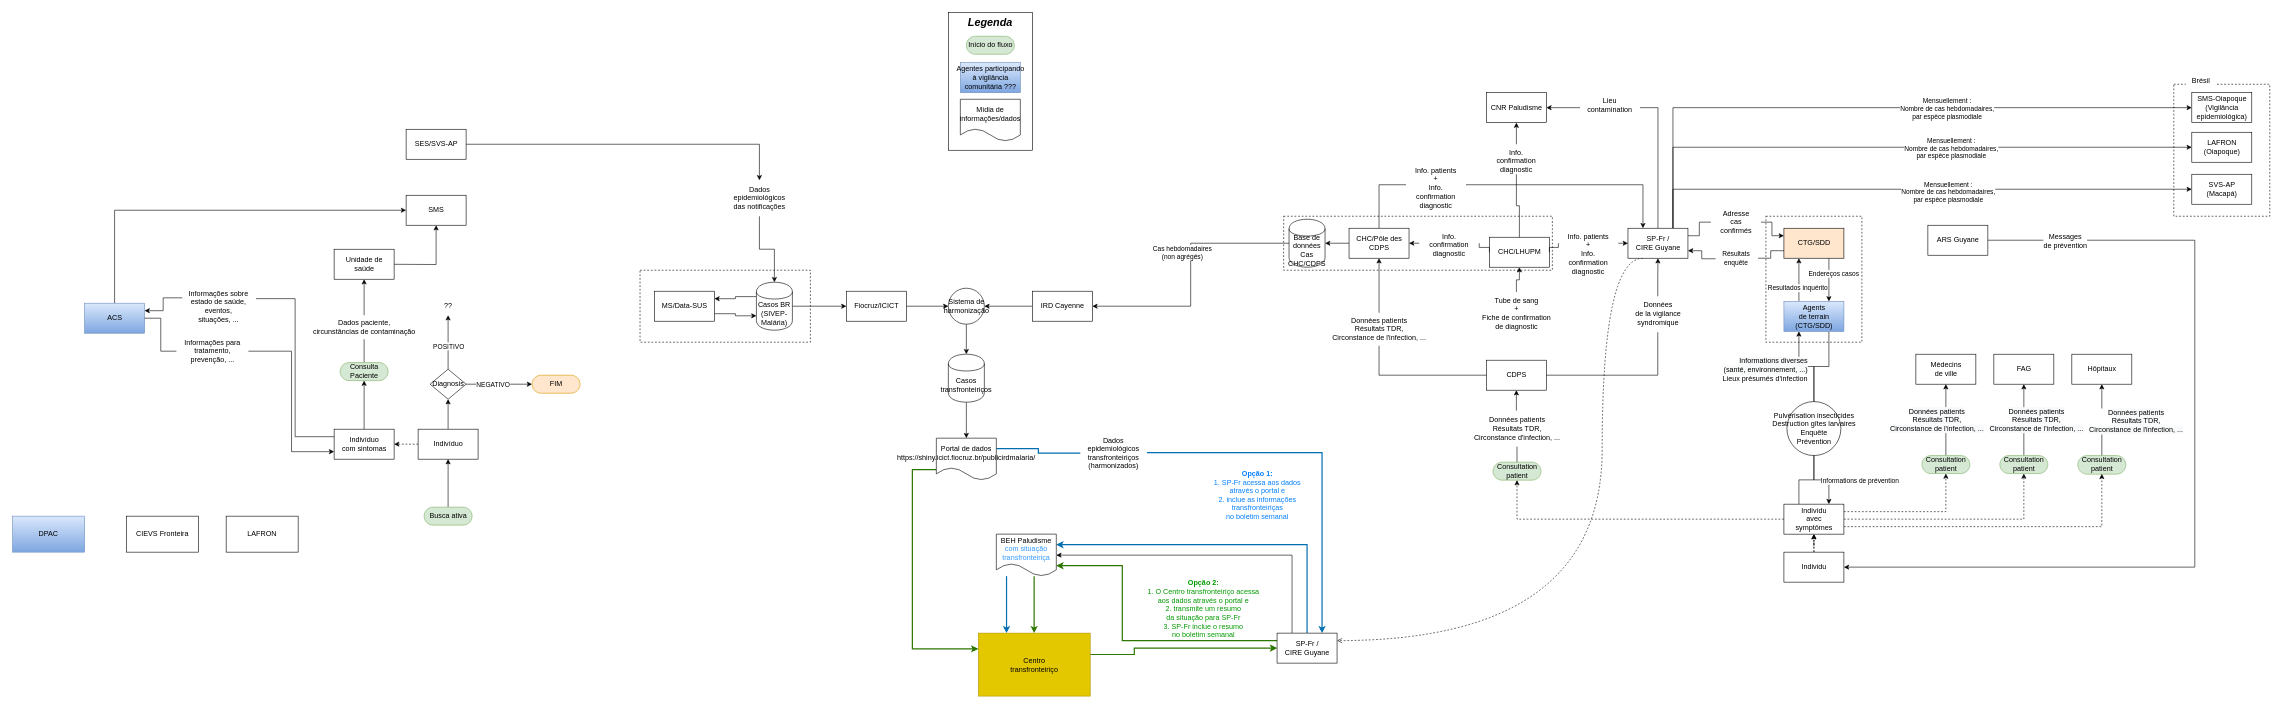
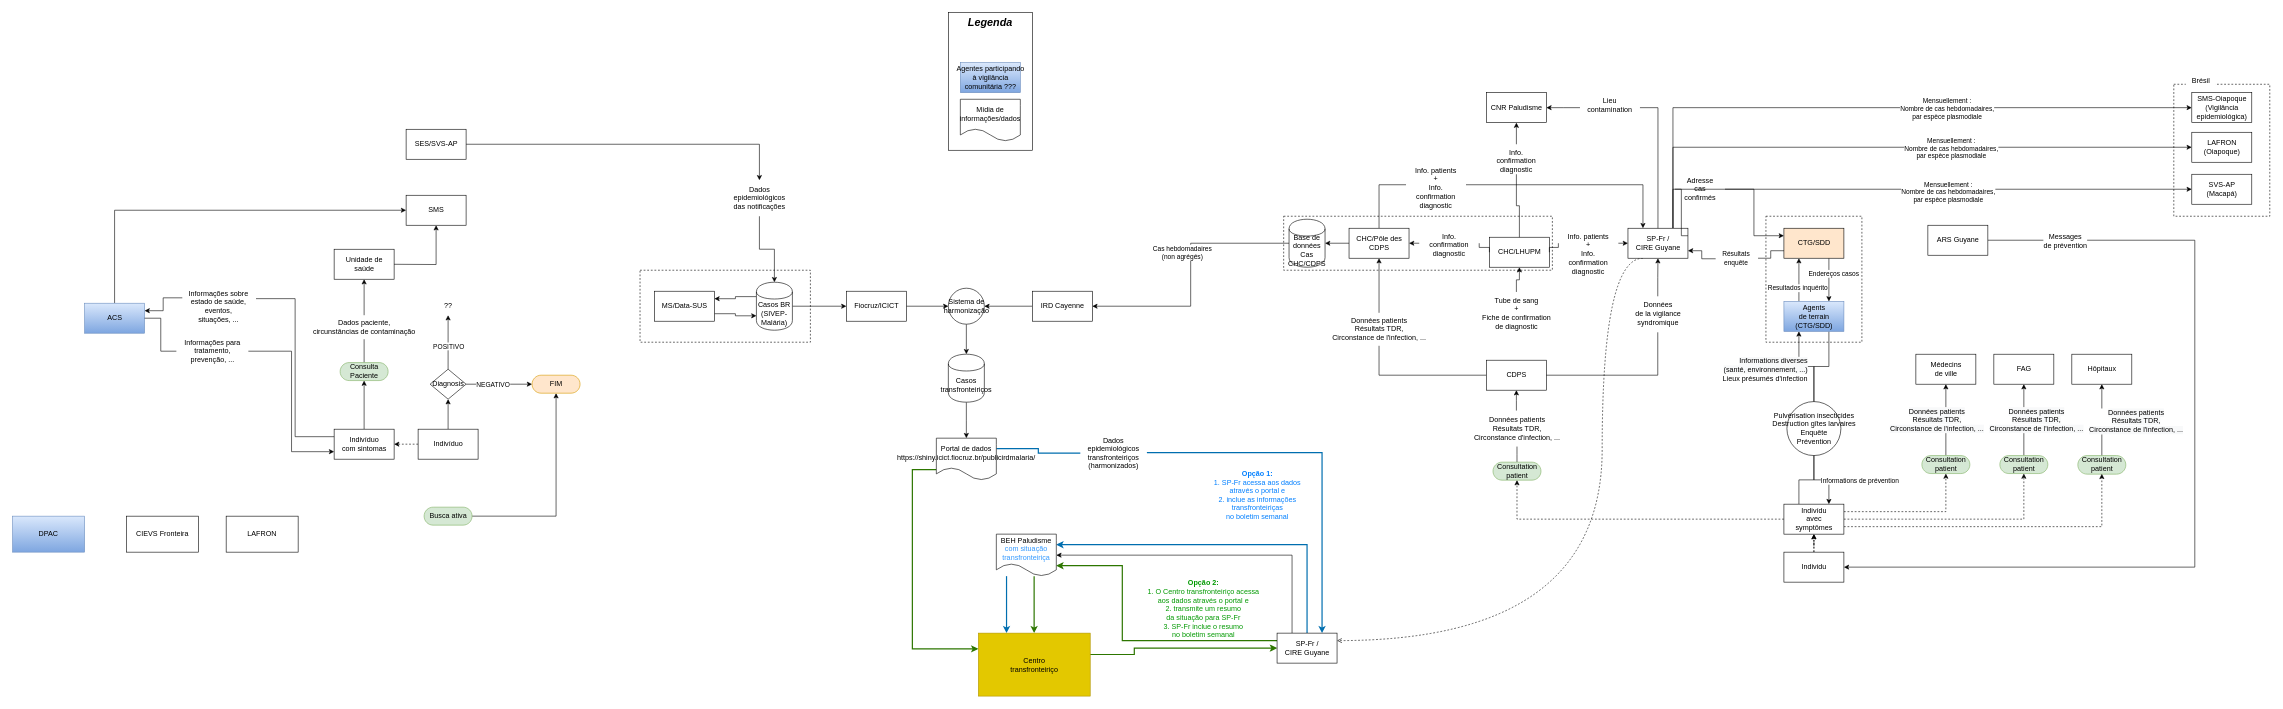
node "Início do fluxo": removed
node "Adresse cas confirmés": moved (1736, 222) -> (1700, 189)
edge "Busca ativa" -> "Indivíduo": now "Busca ativa" -> "FIM"
